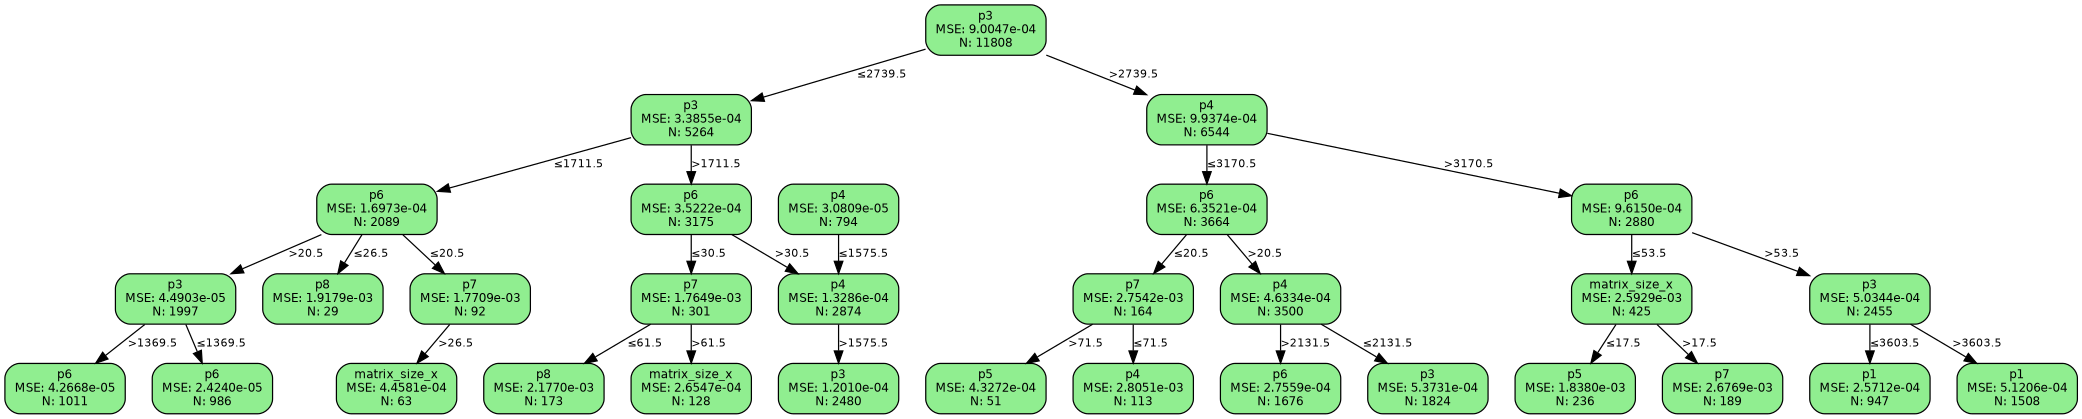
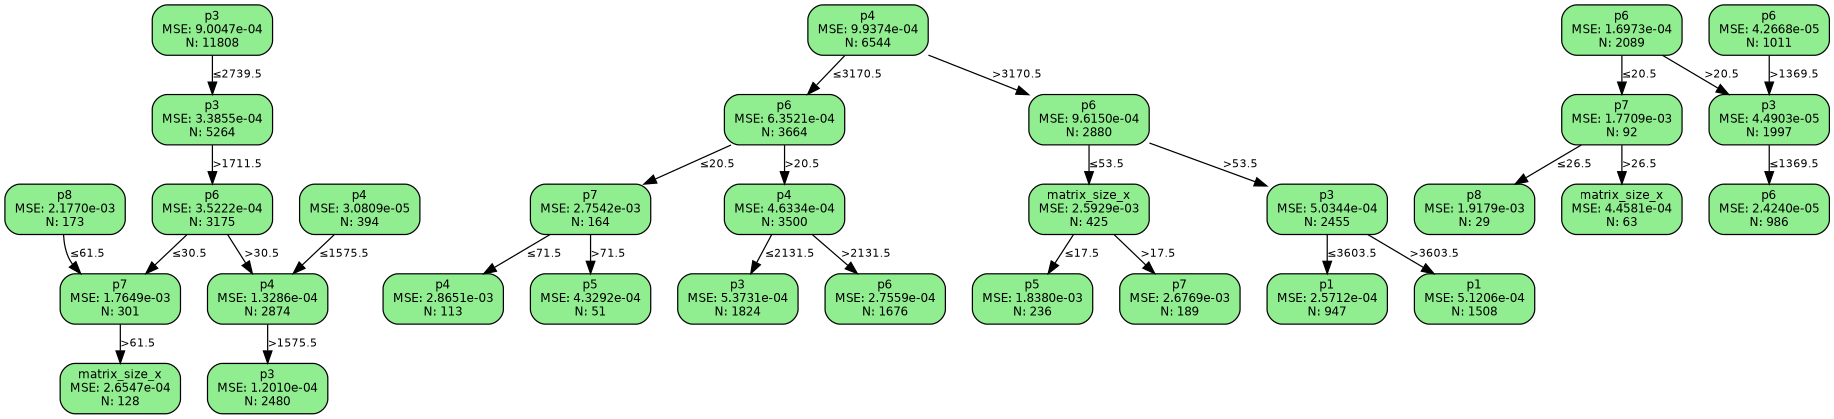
edge "p3 MSE: 9.0047e-04 N: 11808" -> "p4 MSE: 9.9374e-04 N: 6544": removed, label ">2739.5"
edge "p3 MSE: 3.3855e-04 N: 5264" -> "p6 MSE: 1.6973e-04 N: 2089": removed, label "≤1711.5"
node "p4 MSE: 3.0809e-05 N: 794": label "p4 MSE: 3.0809e-05 N: 794" -> "p4 MSE: 3.0809e-05 N: 394"
edge "p6 MSE: 1.6973e-04 N: 2089" -> "p8 MSE: 1.9179e-03 N: 29": now "p7 MSE: 1.7709e-03 N: 92" -> "p8 MSE: 1.9179e-03 N: 29"
edge "p3 MSE: 4.4903e-05 N: 1997" -> "p6 MSE: 4.2668e-05 N: 1011": reversed
edge "p7 MSE: 1.7649e-03 N: 301" -> "p8 MSE: 2.1770e-03 N: 173": reversed
node "p5 MSE: 4.3272e-04 N: 51": label "p5 MSE: 4.3272e-04 N: 51" -> "p5 MSE: 4.3292e-04 N: 51"
node "p4 MSE: 2.8051e-03 N: 113": label "p4 MSE: 2.8051e-03 N: 113" -> "p4 MSE: 2.8651e-03 N: 113"
